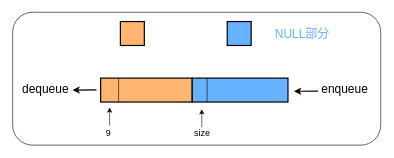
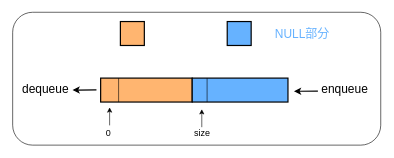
node "9": label "9" -> "0"
